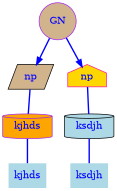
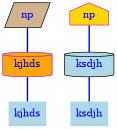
node "GN": removed
